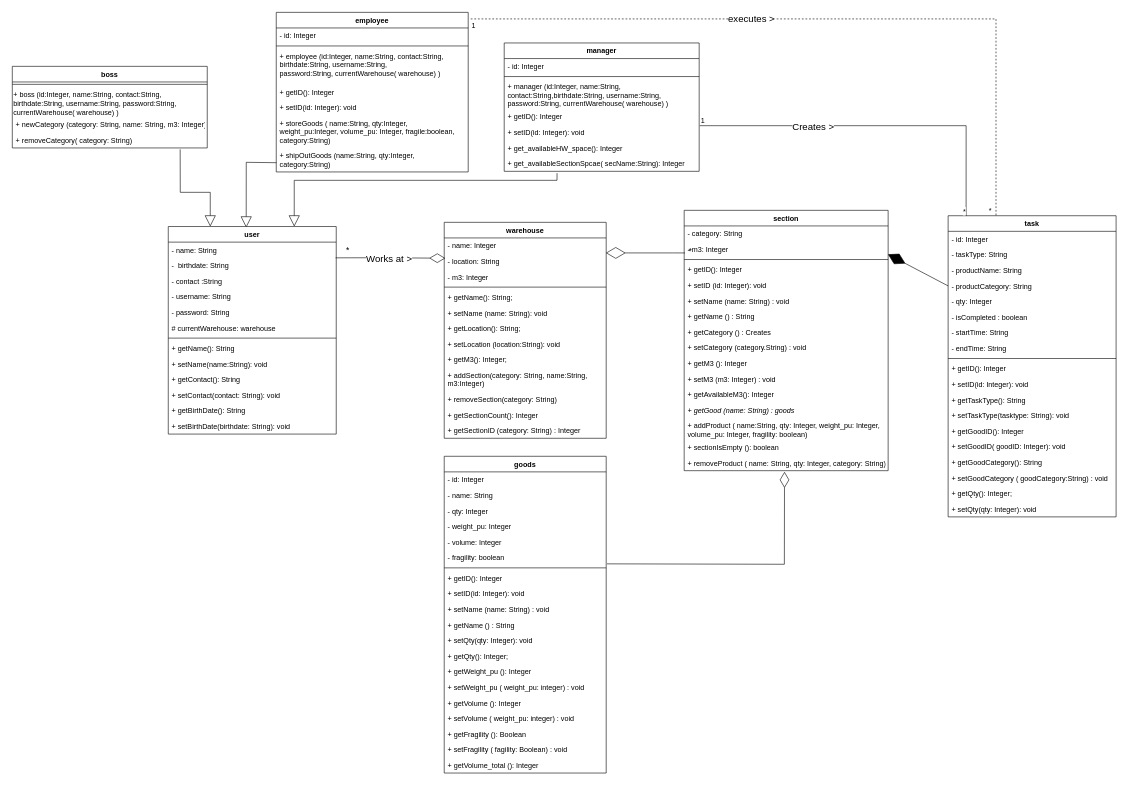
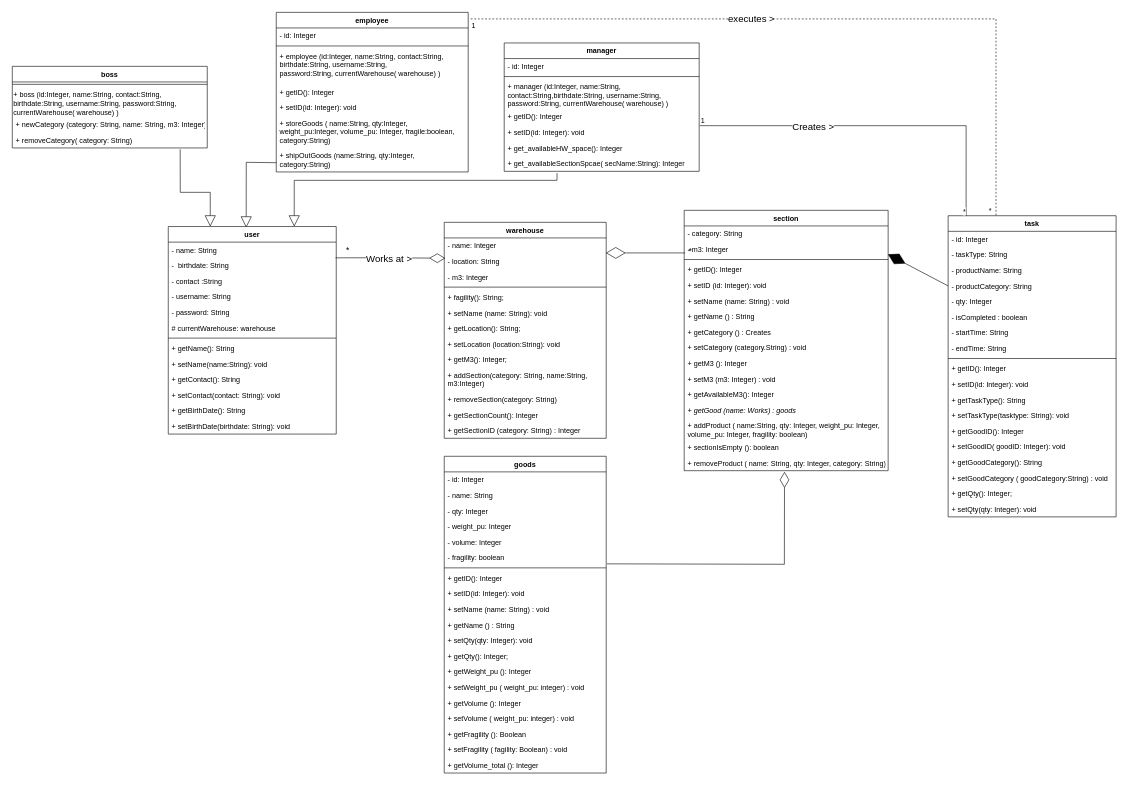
node "+ getName(): String;": label "+ getName(): String;" -> "+ fagility(): String;"
node "+ getGood (name: String) : goods": label "+ getGood (name: String) : goods" -> "+ getGood (name: Works) : goods"
